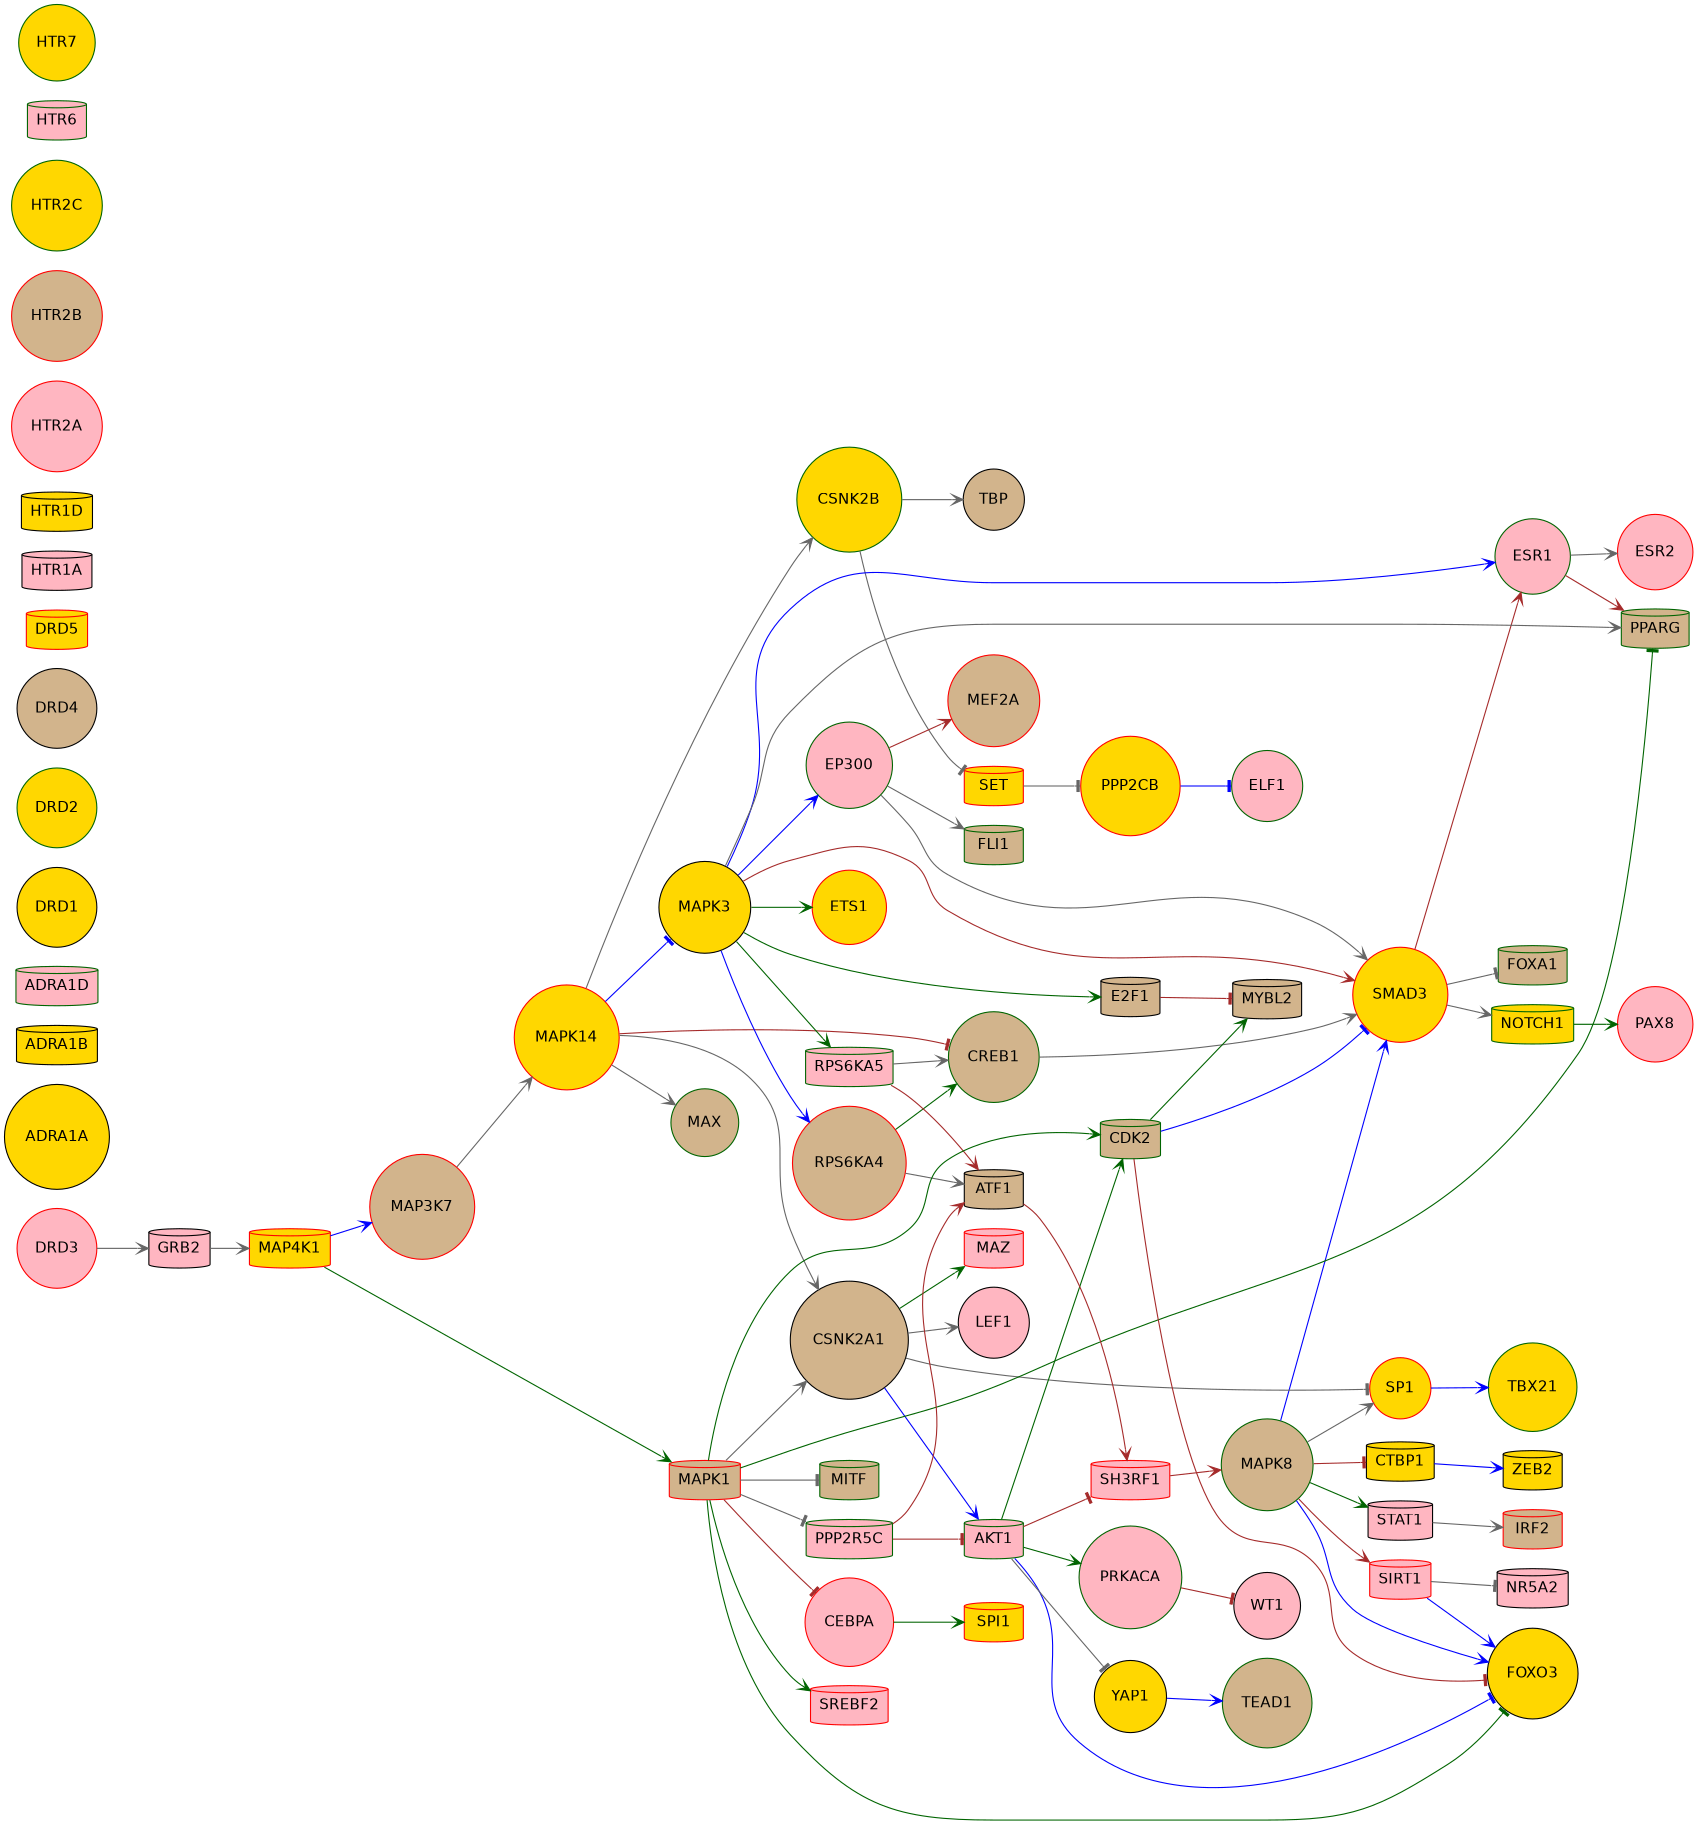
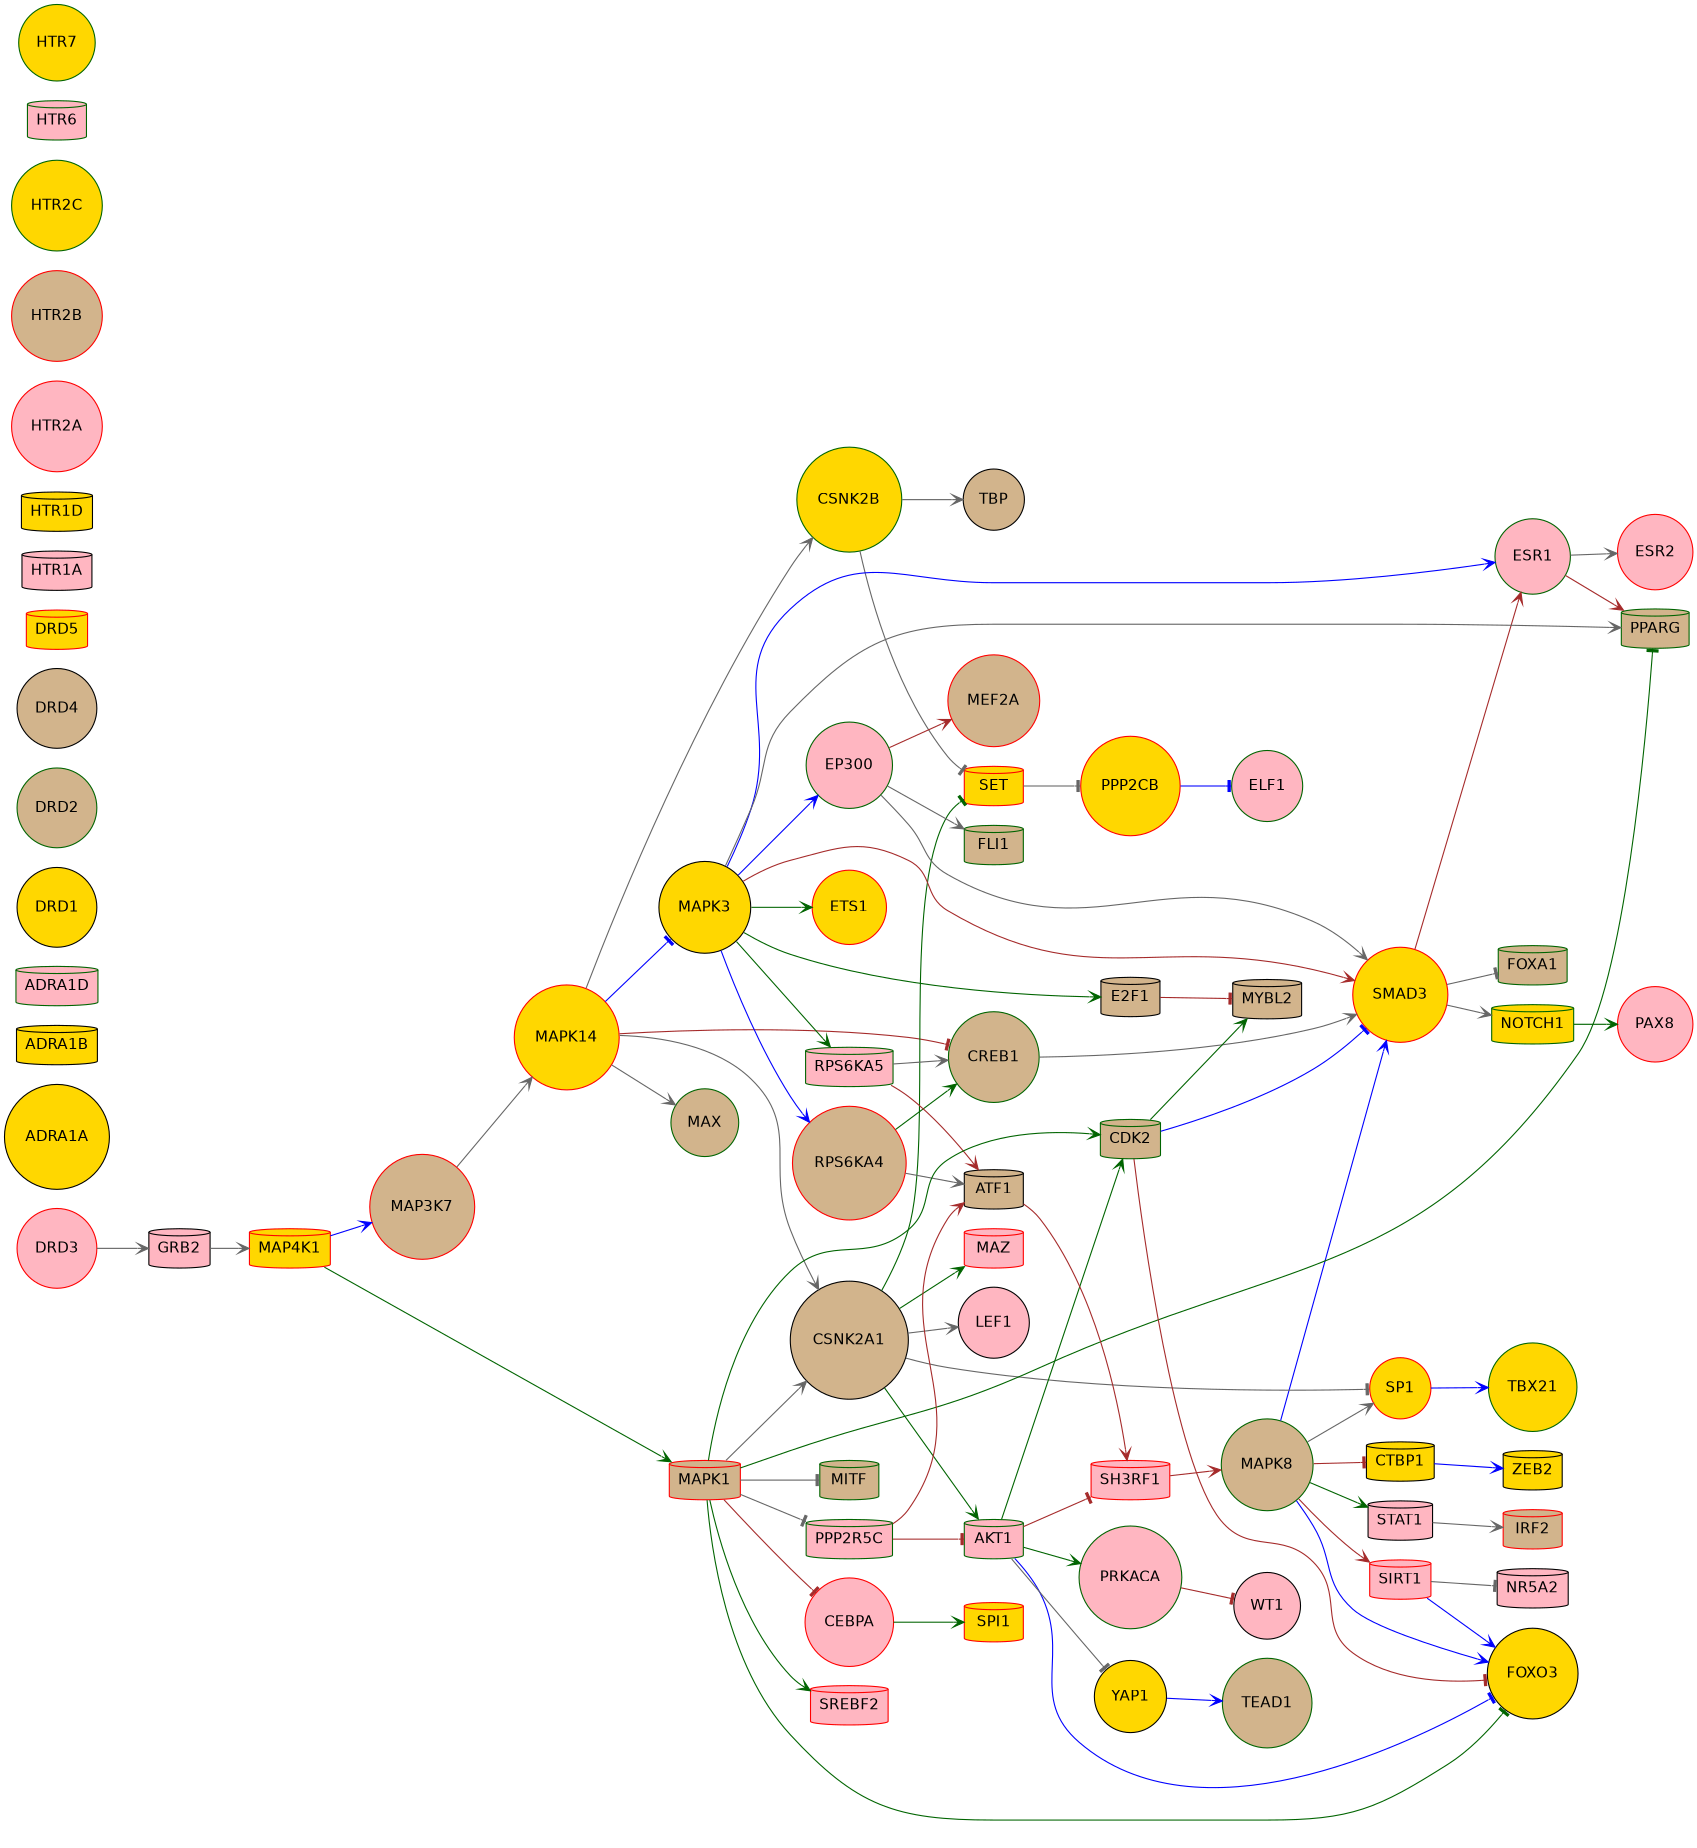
node "DRD2": fillcolor gold -> tan
edge "CSNK2A1" -> "SET": added
edge "CSNK2A1" -> "AKT1": color blue -> darkgreen
